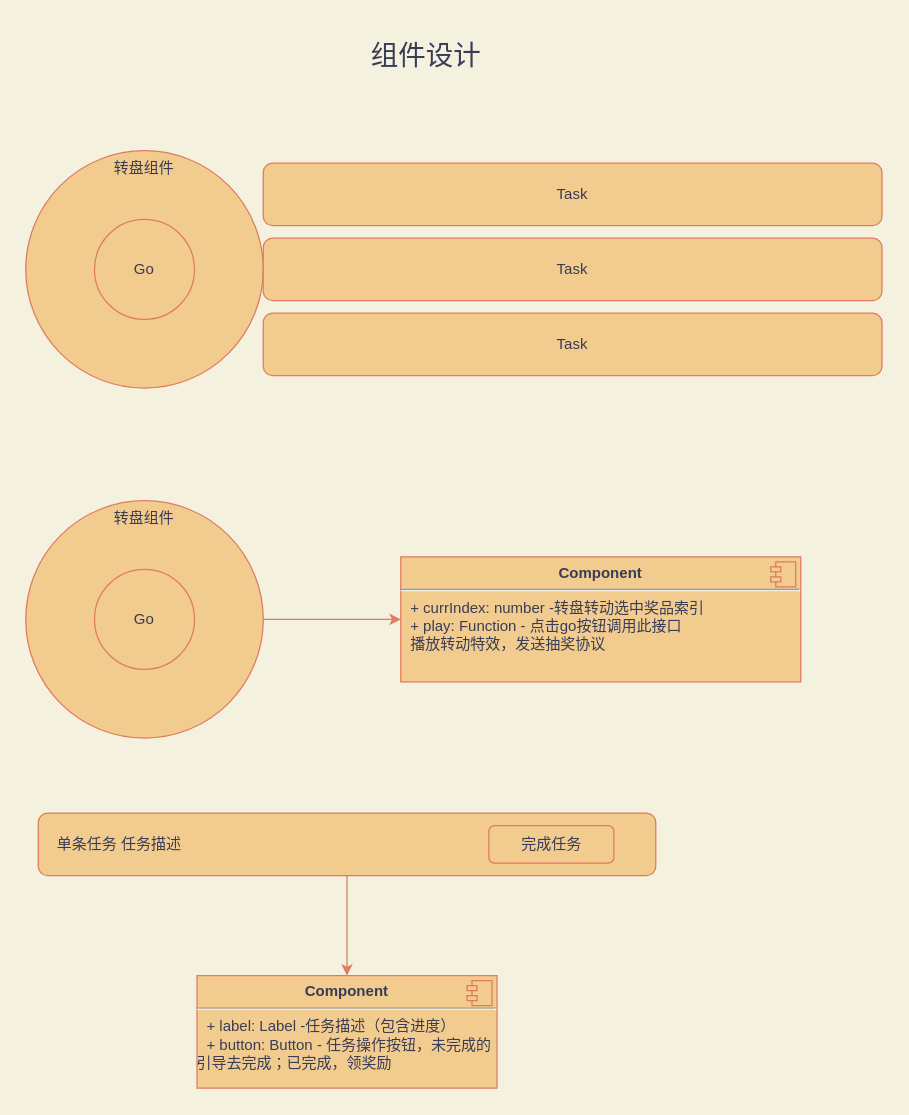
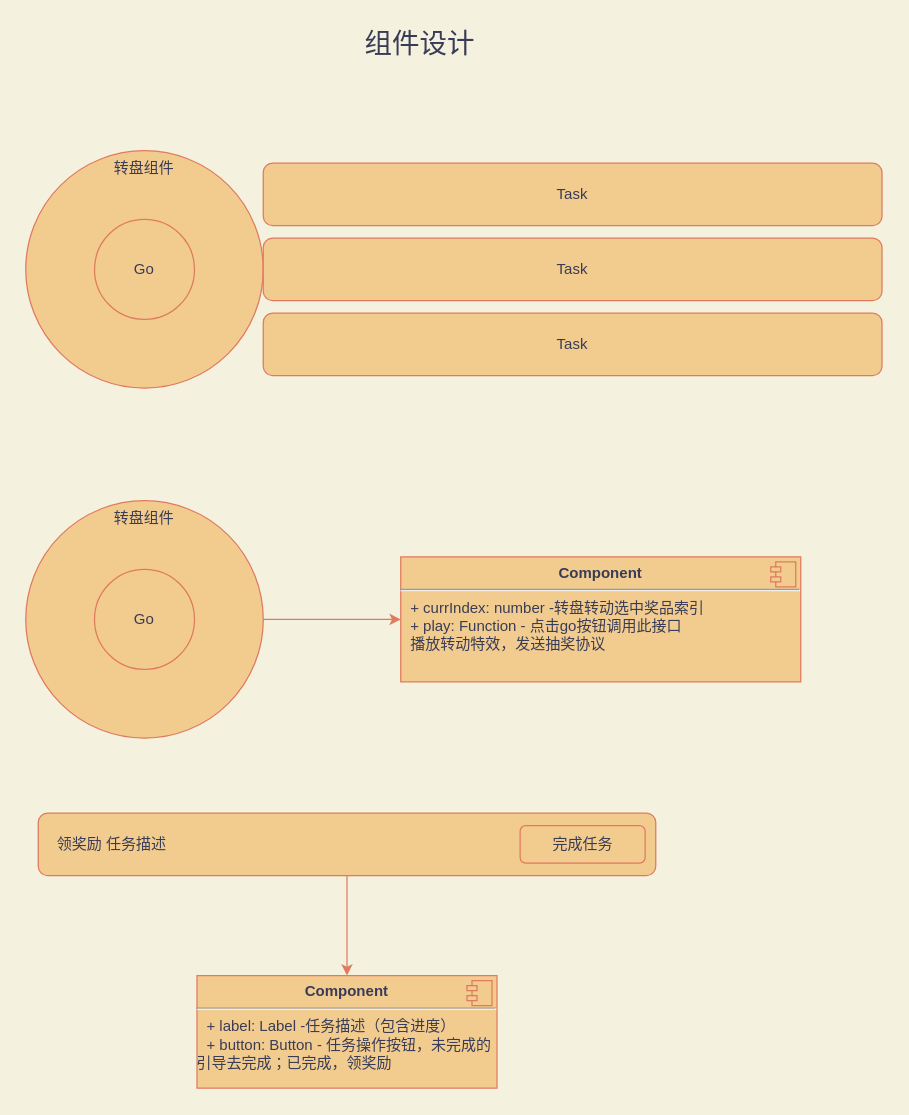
node "组件设计": moved (426, 57) -> (420, 44)
node "单条任务 任务描述": label "单条任务 任务描述" -> "领奖励 任务描述"
node "完成任务": moved (551, 844) -> (583, 844)
